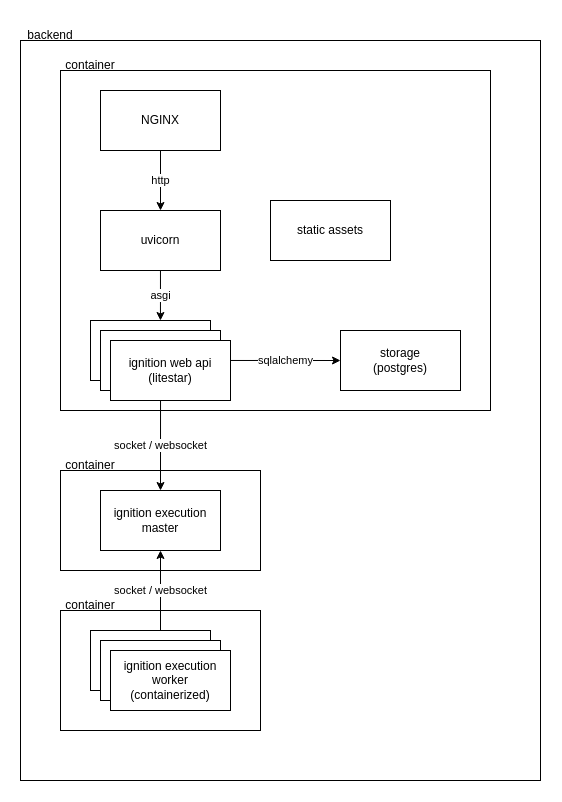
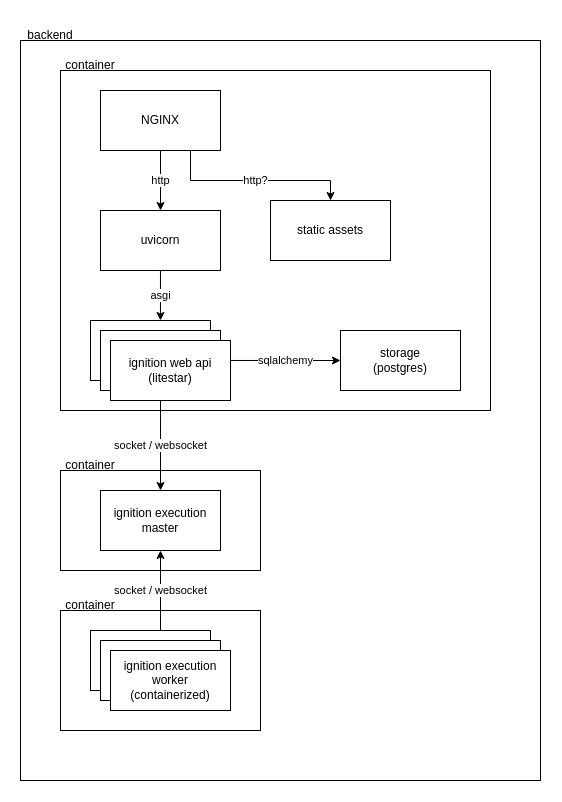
edge "NGINX" -> "static assets": added, label "http?"
